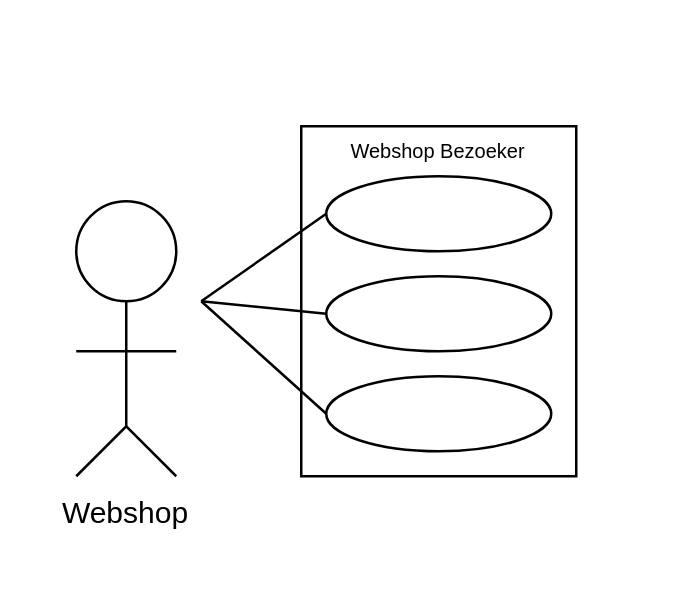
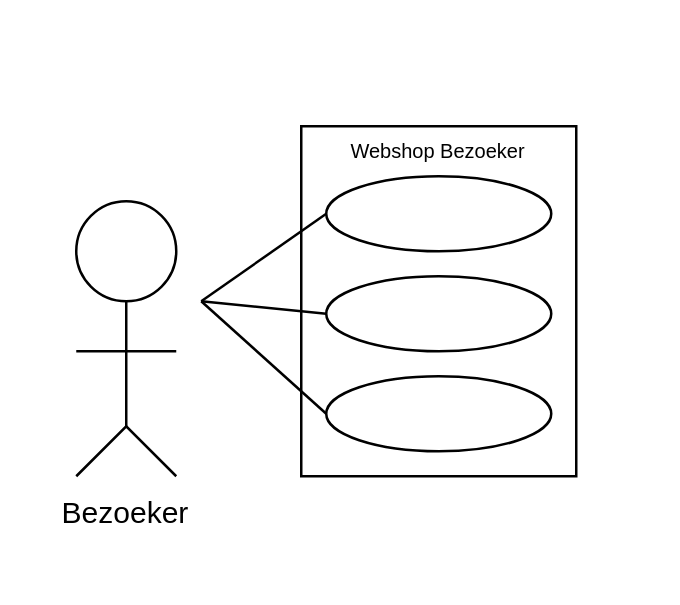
node "Webshop": label "Webshop" -> "Bezoeker"
